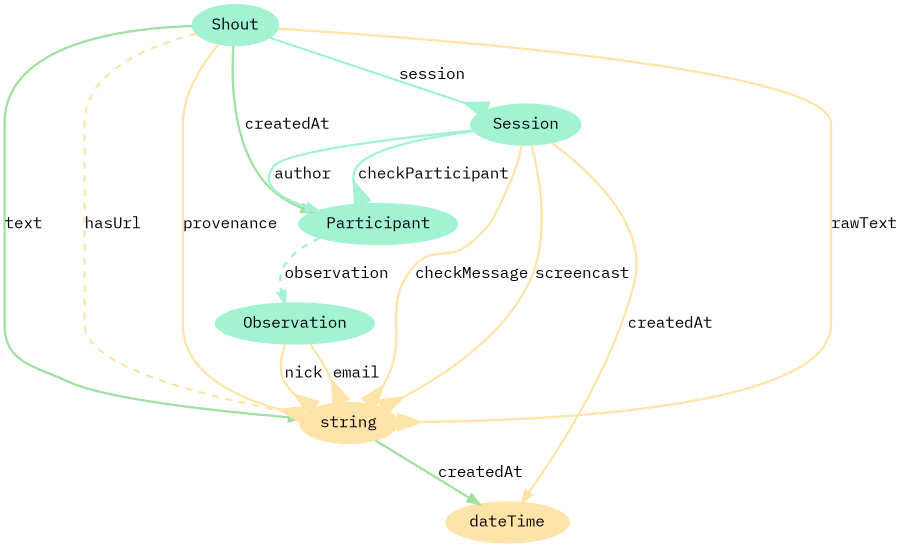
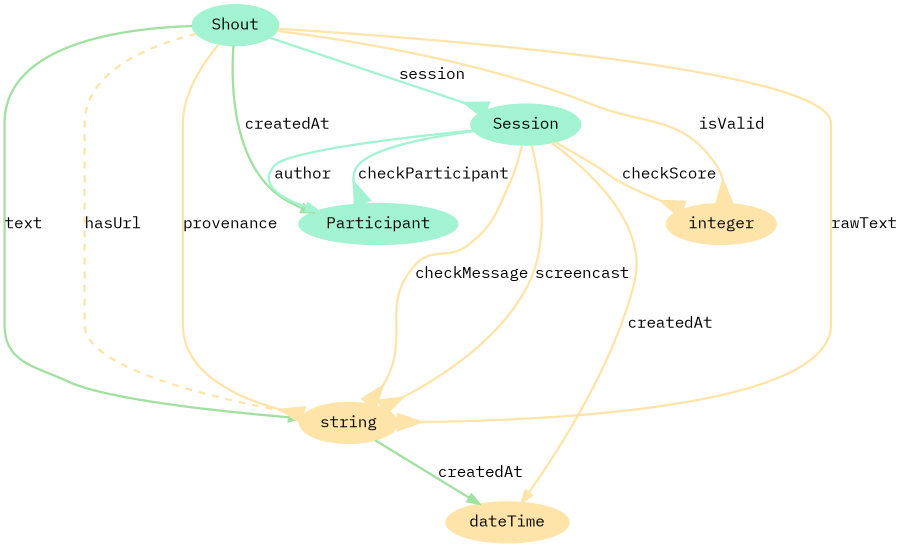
node "integer": added
node "Observation": removed
